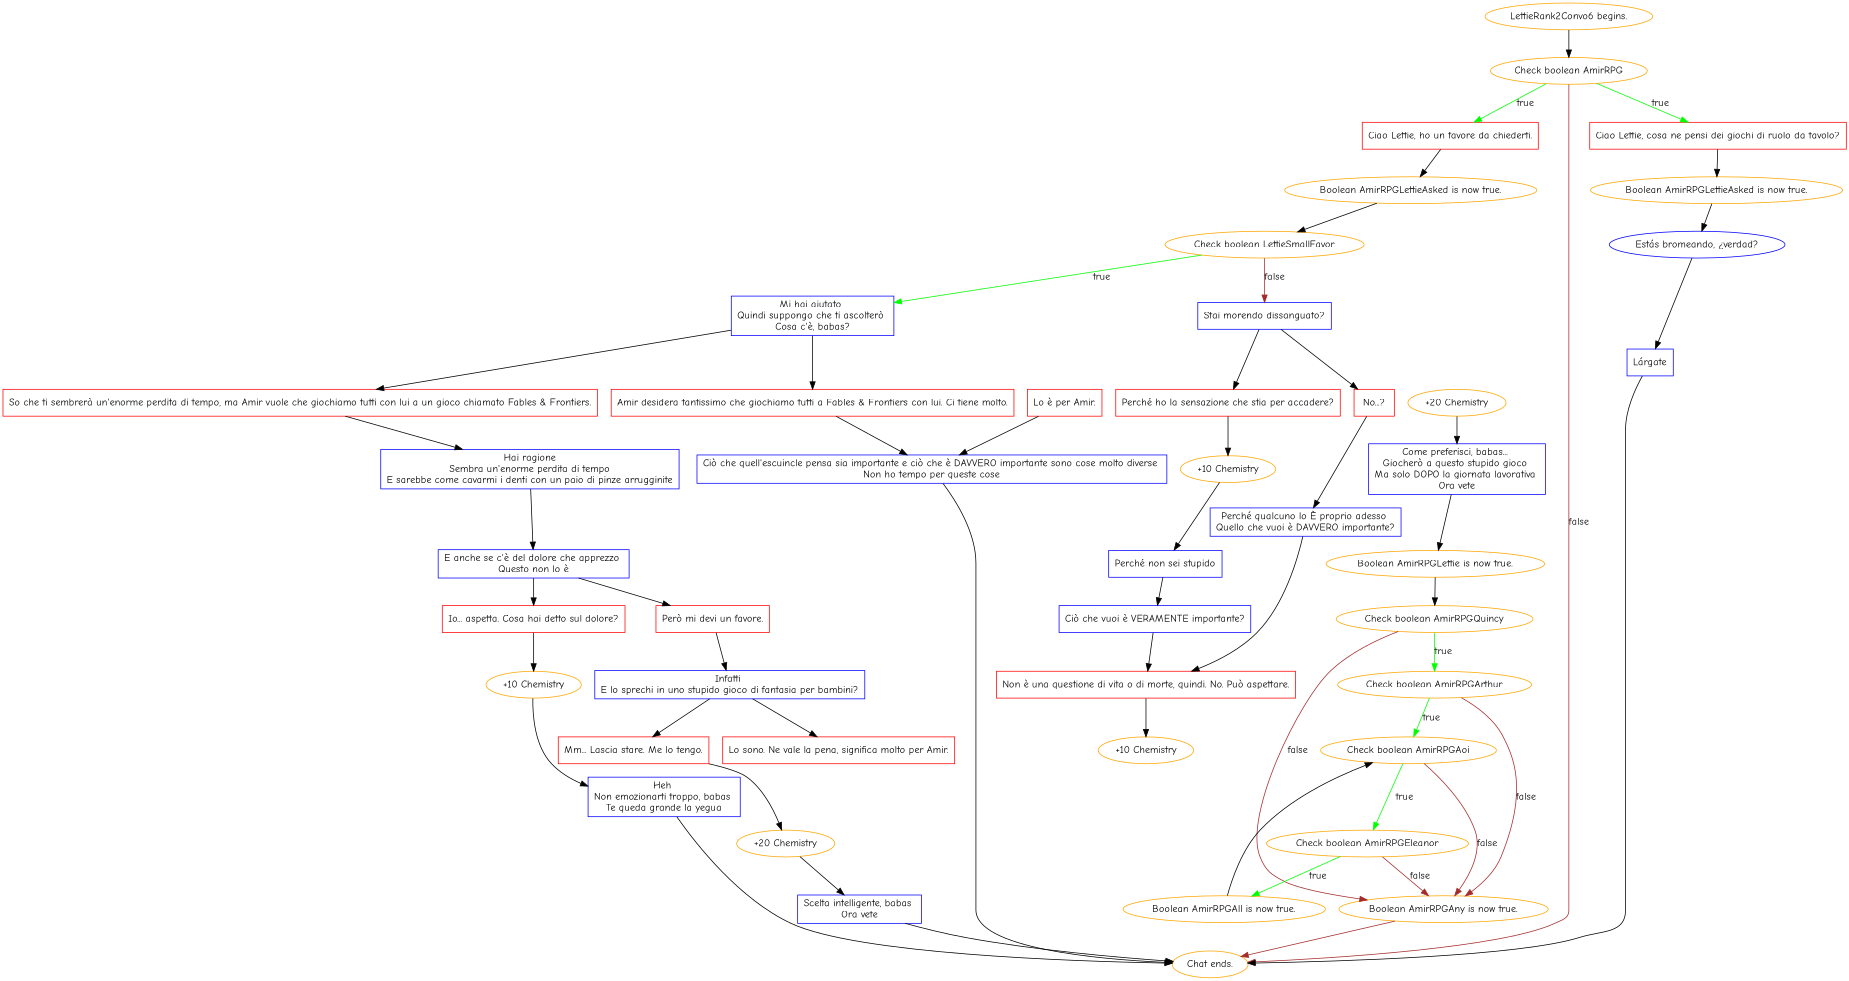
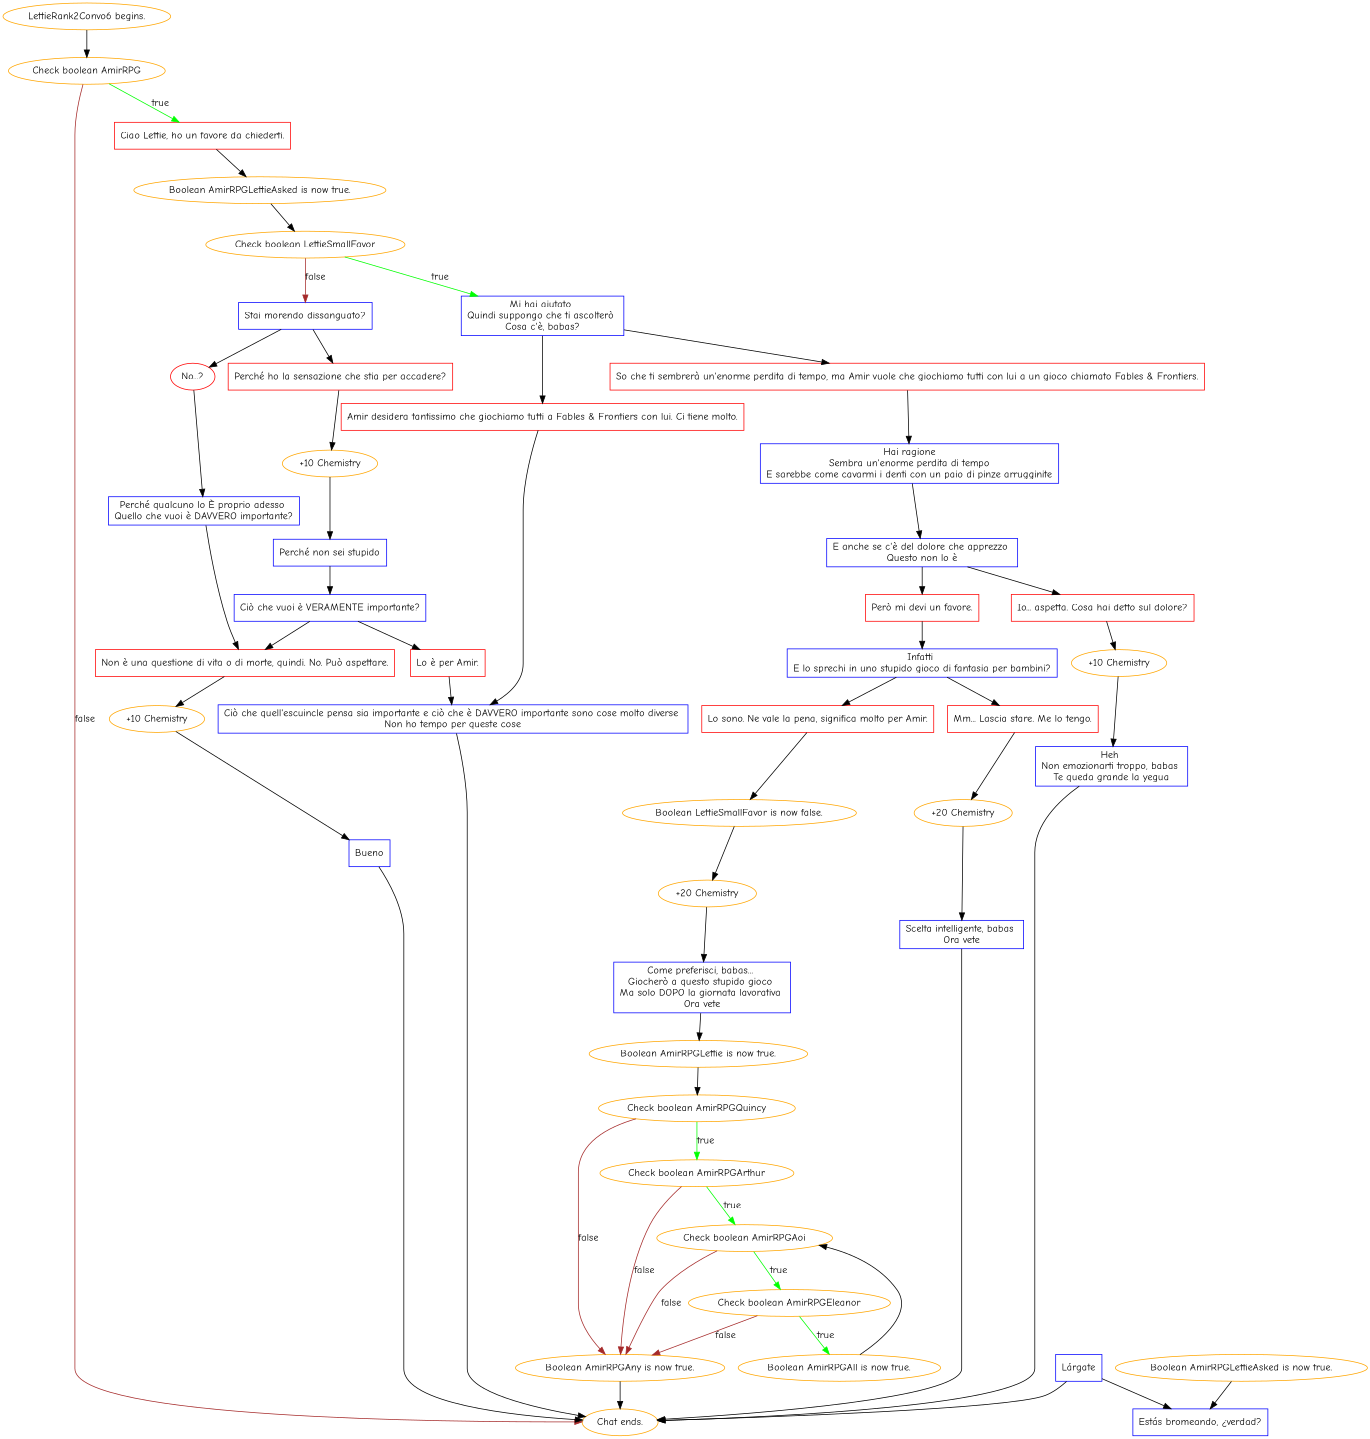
node "Ciao Lettie, cosa ne pensi dei giochi di ruolo da tavolo?": removed
node "Estás bromeando, ¿verdad?": shape ellipse -> box
edge "Estás bromeando, ¿verdad?" -> "Lárgate": reversed
node "No...?": shape box -> ellipse
edge "Ciò che vuoi è VERAMENTE importante?" -> "Lo è per Amir.": added
node "Boolean LettieSmallFavor is now false.": added
node "Bueno": added
edge "Boolean AmirRPGAny is now true." -> "Chat ends.": color brown -> black
